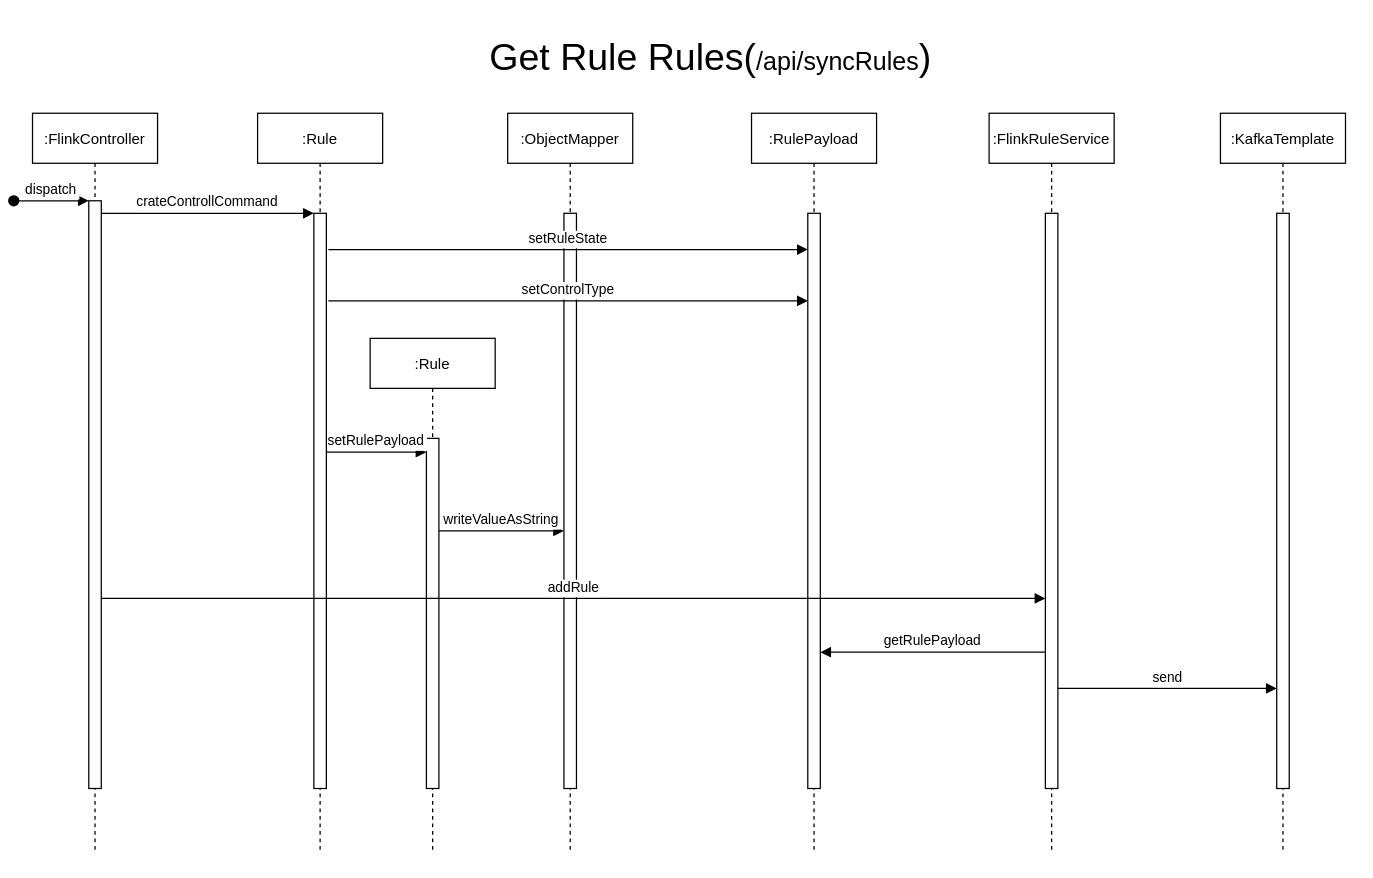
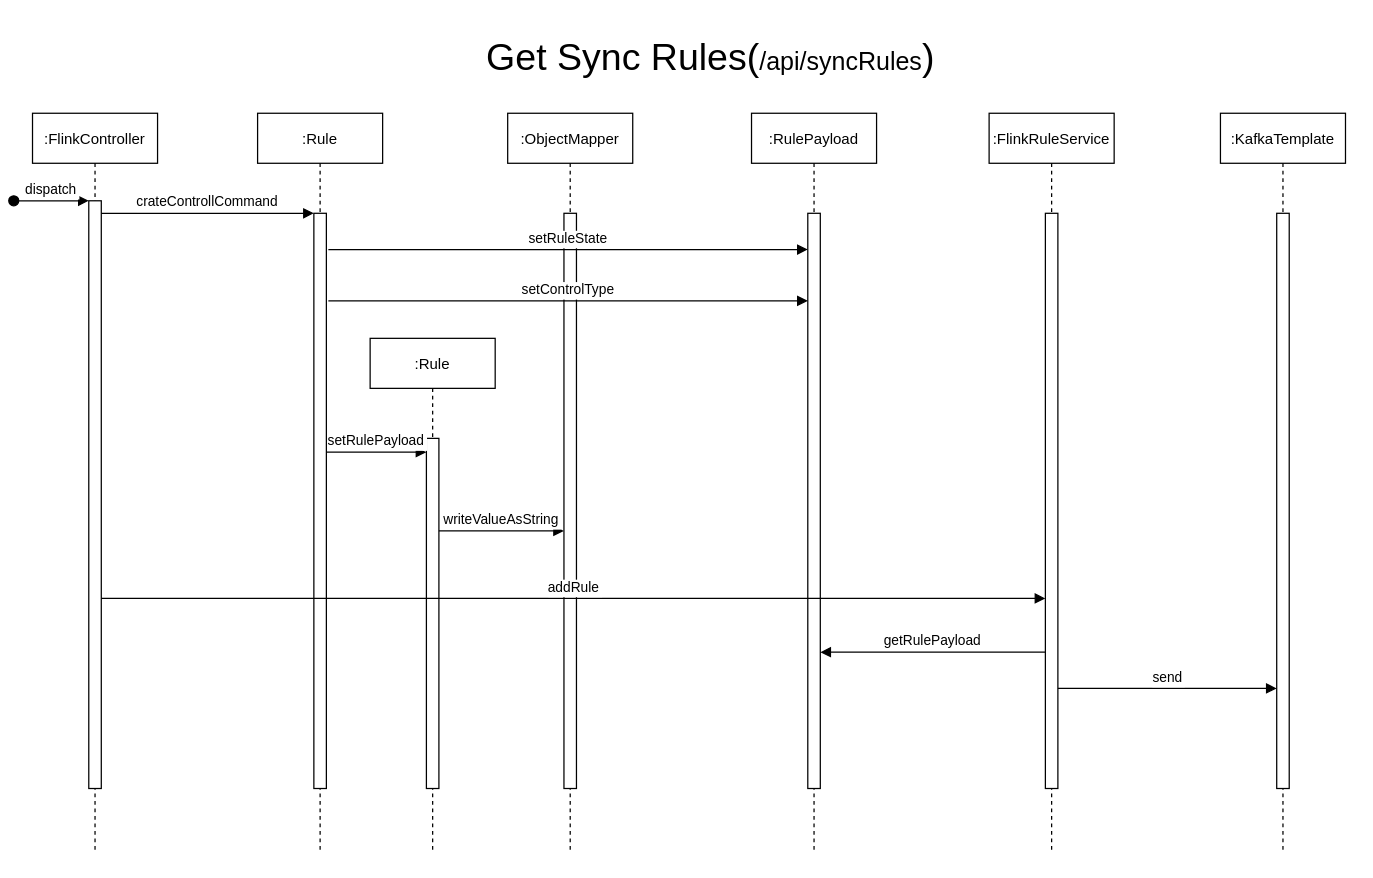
node "Get Rule Rules(/api/syncRules)": label "Get Rule Rules(/api/syncRules)" -> "Get Sync Rules(/api/syncRules)"
